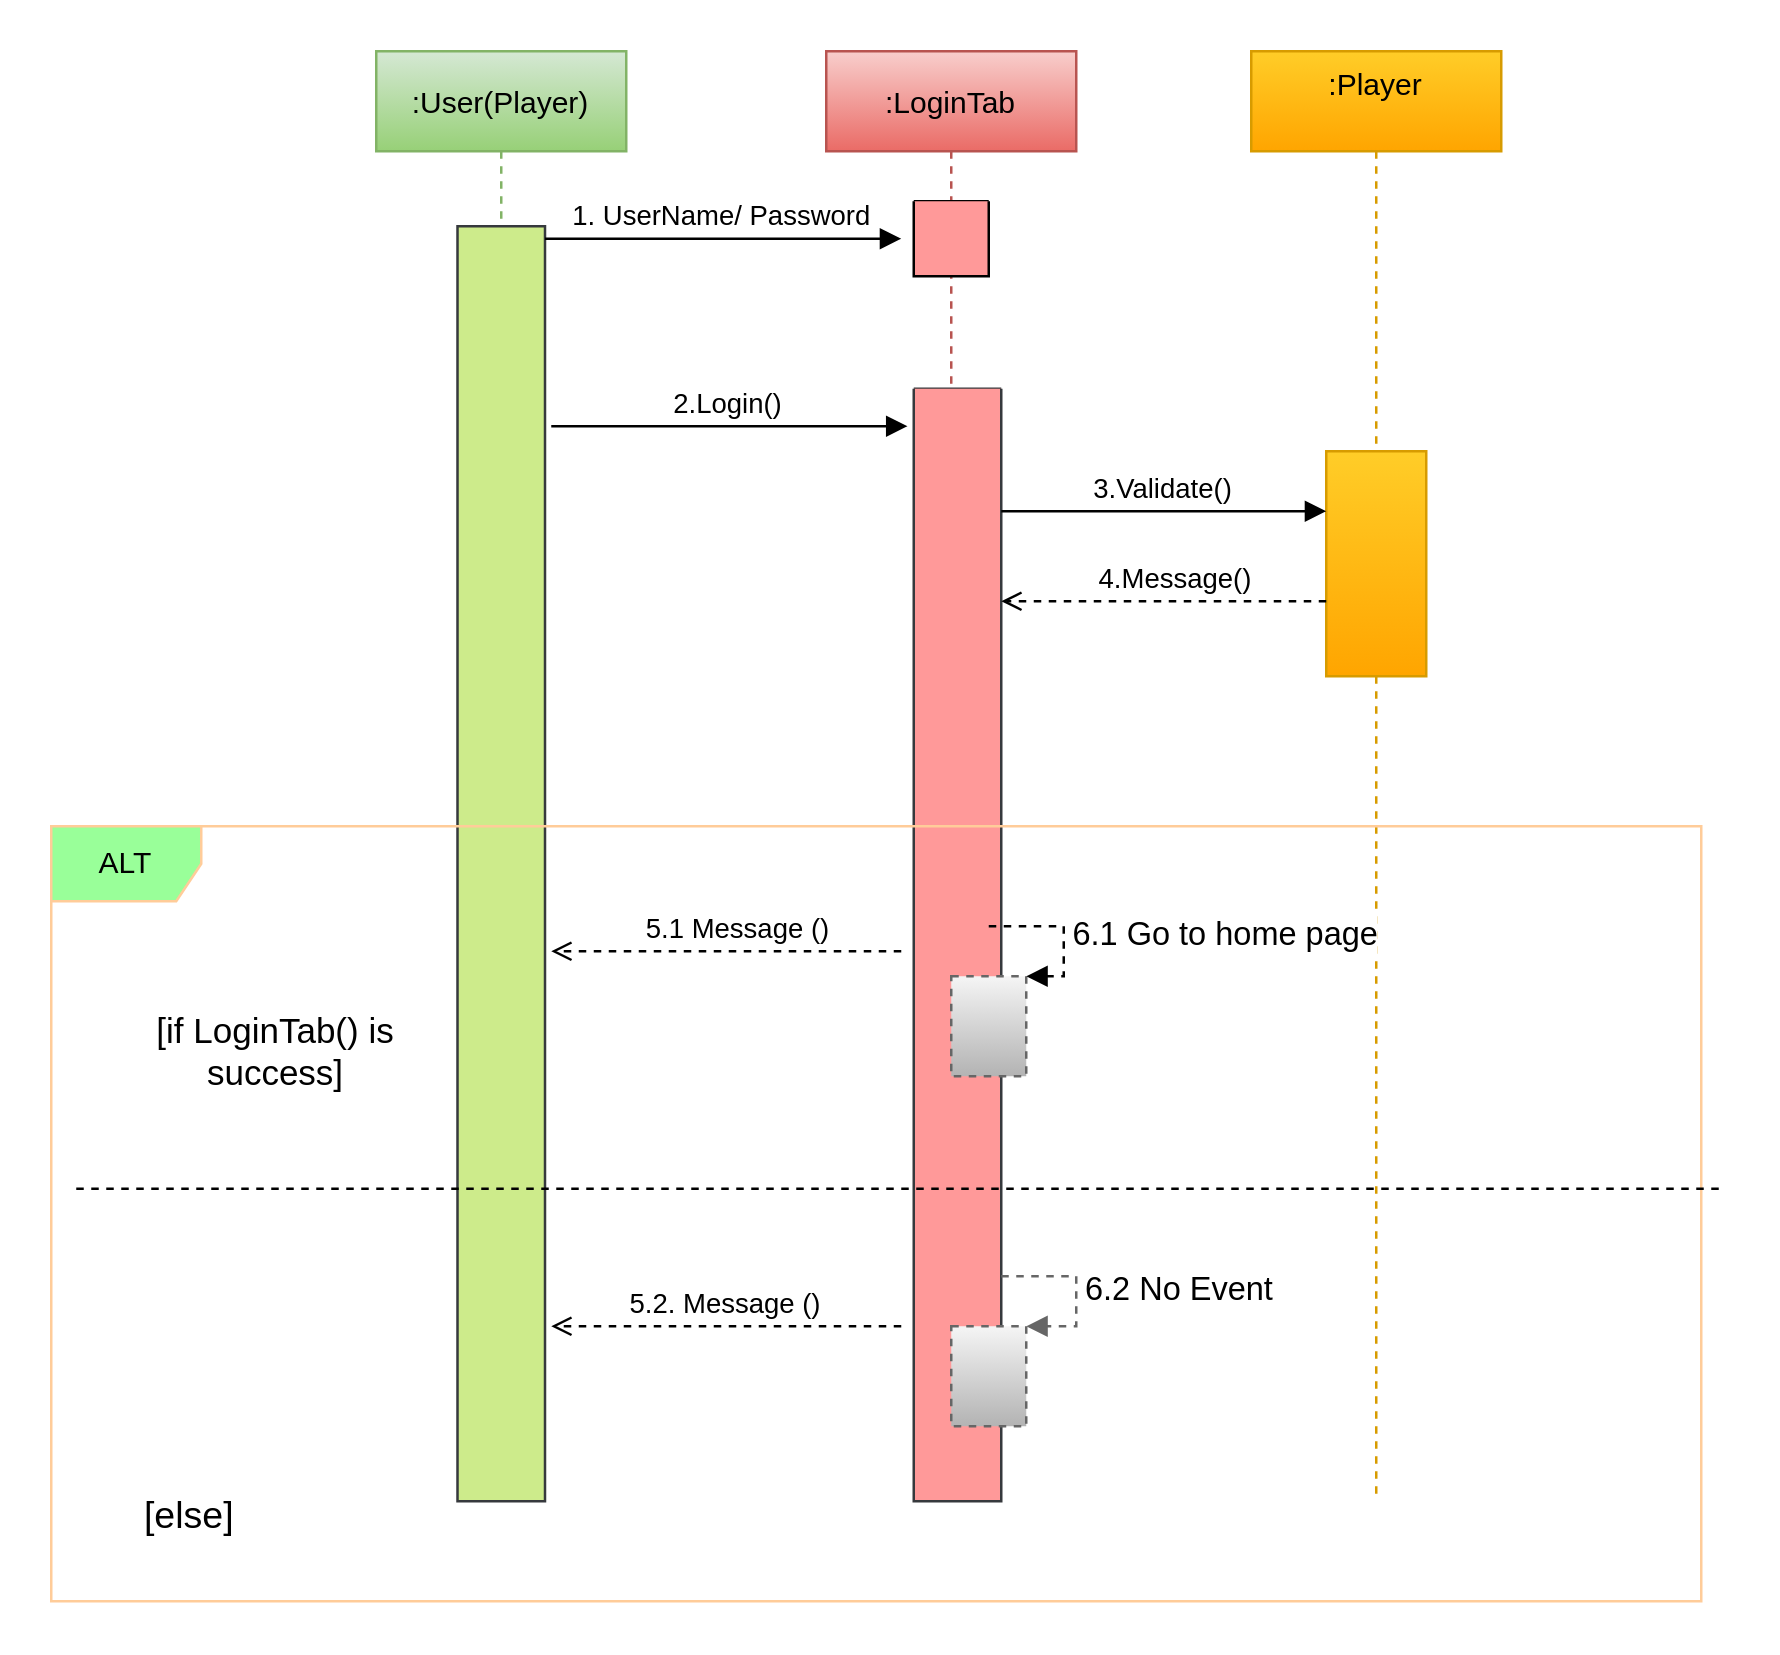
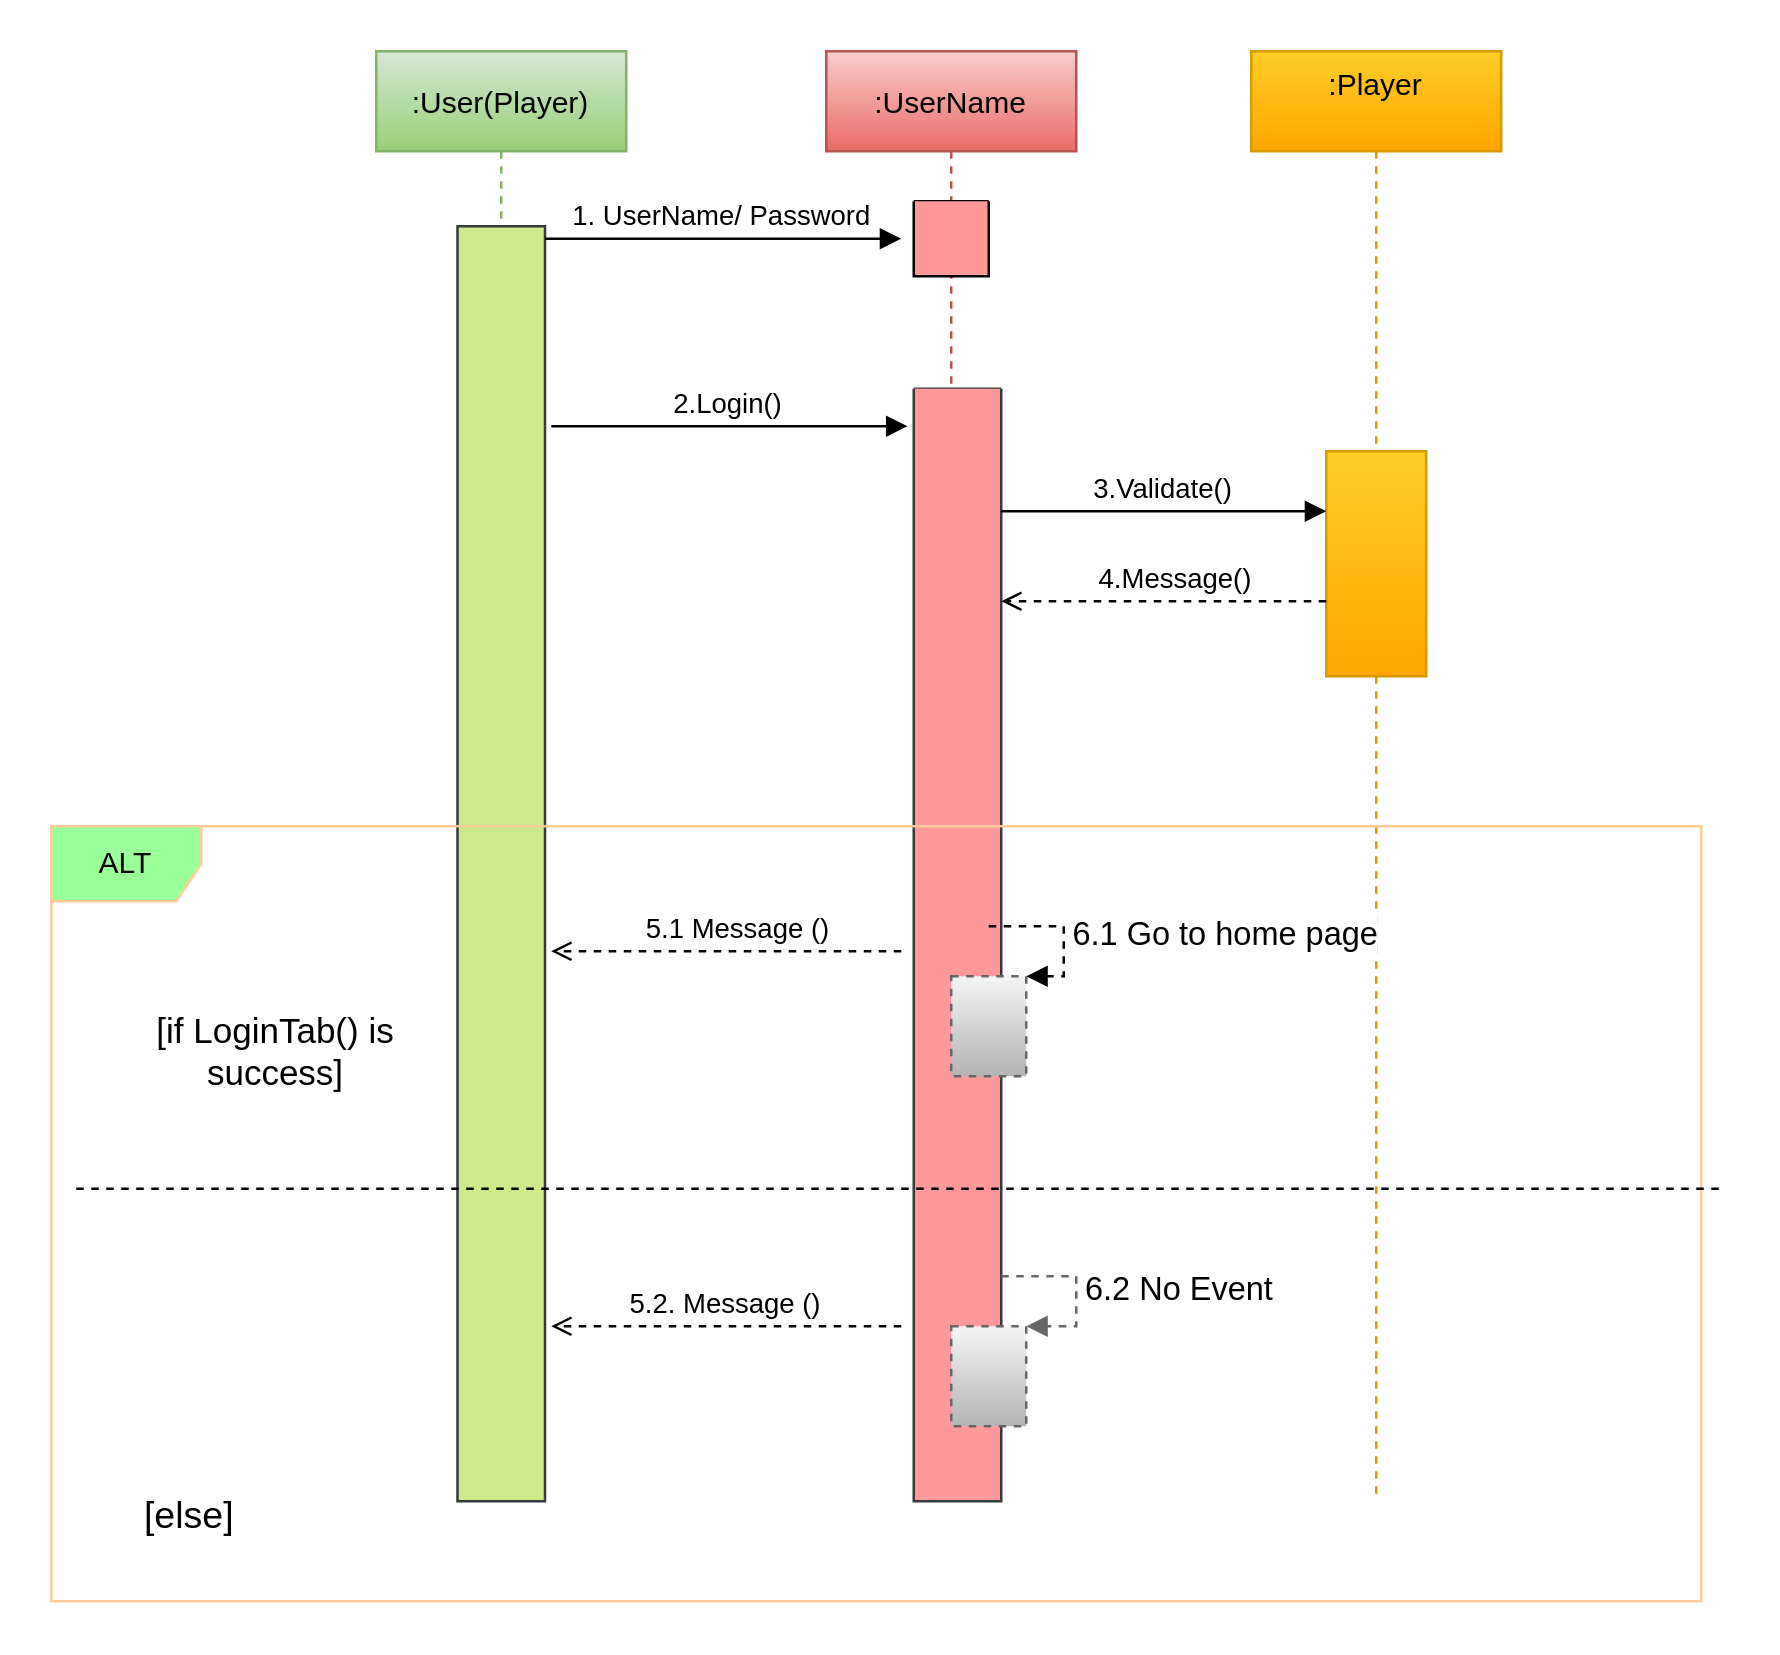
node ":LoginTab": label ":LoginTab" -> ":UserName"
